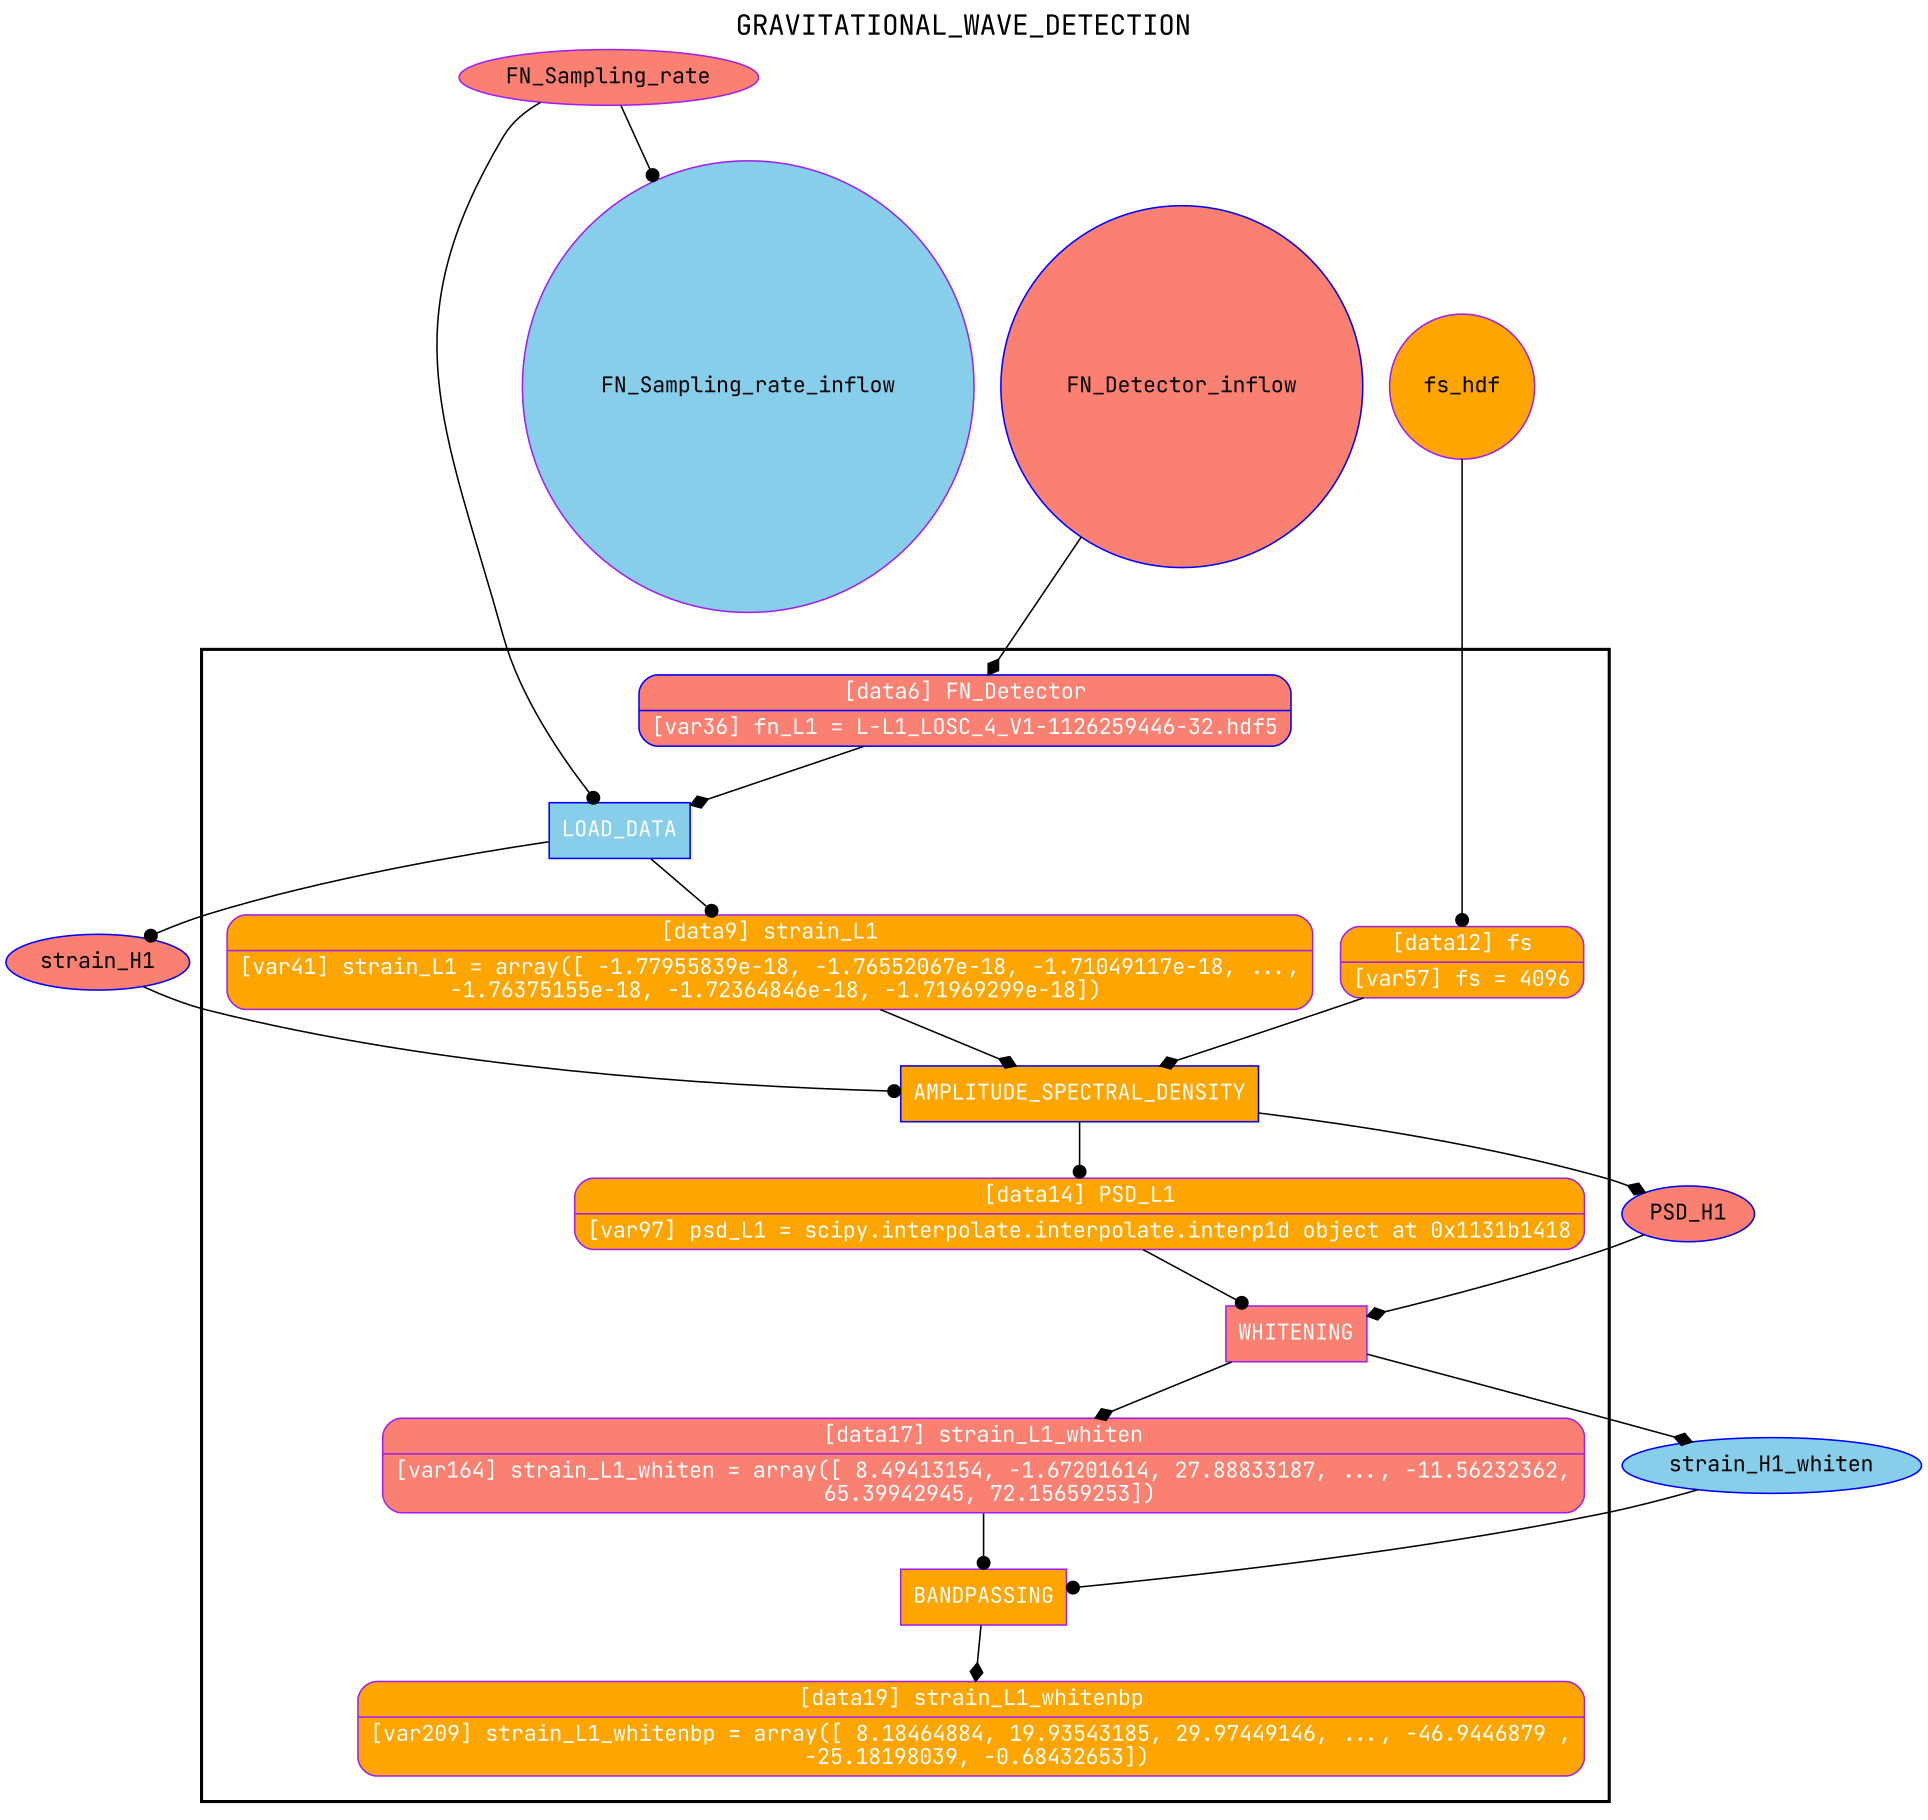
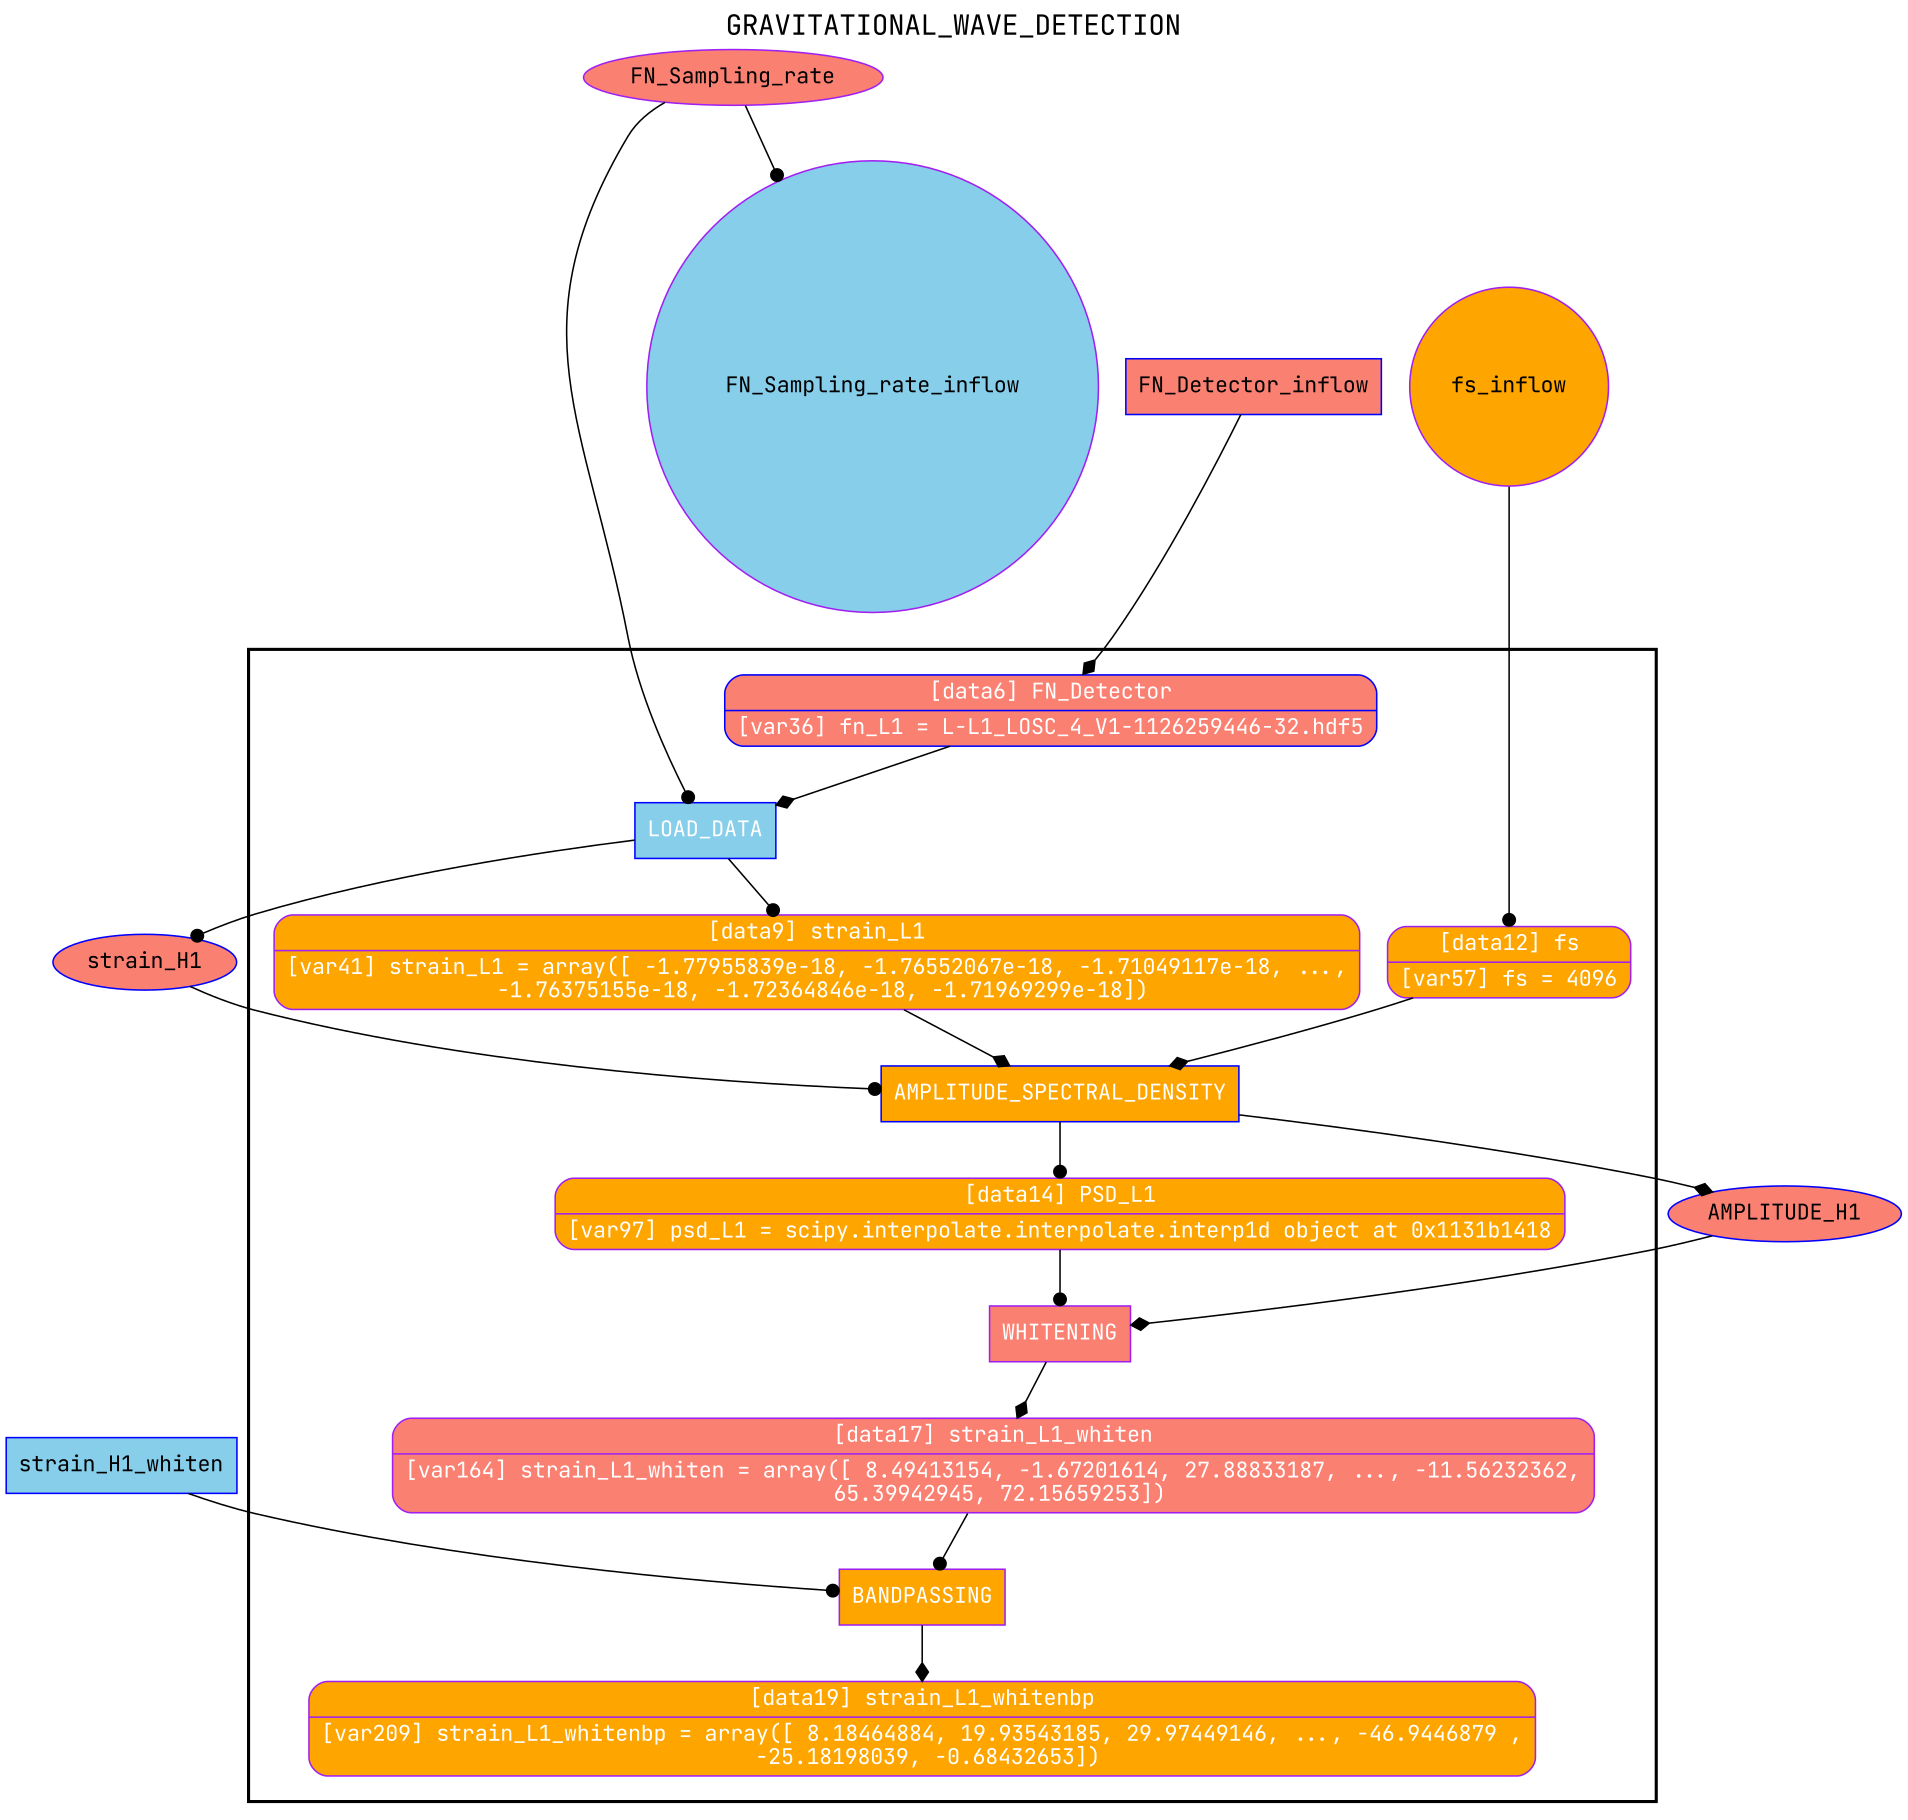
node "FN_Detector_inflow": shape circle -> box
node "fs_hdf": label "fs_hdf" -> "fs_inflow"
node "PSD_H1": label "PSD_H1" -> "AMPLITUDE_H1"
edge "WHITENING" -> "strain_H1_whiten": removed
node "strain_H1_whiten": shape ellipse -> box
